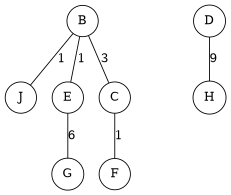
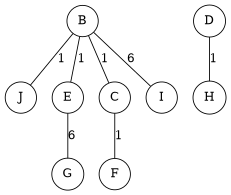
edge "B" -- "C": label "3" -> "1"
edge "D" -- "H": label "9" -> "1"
node "I": added
